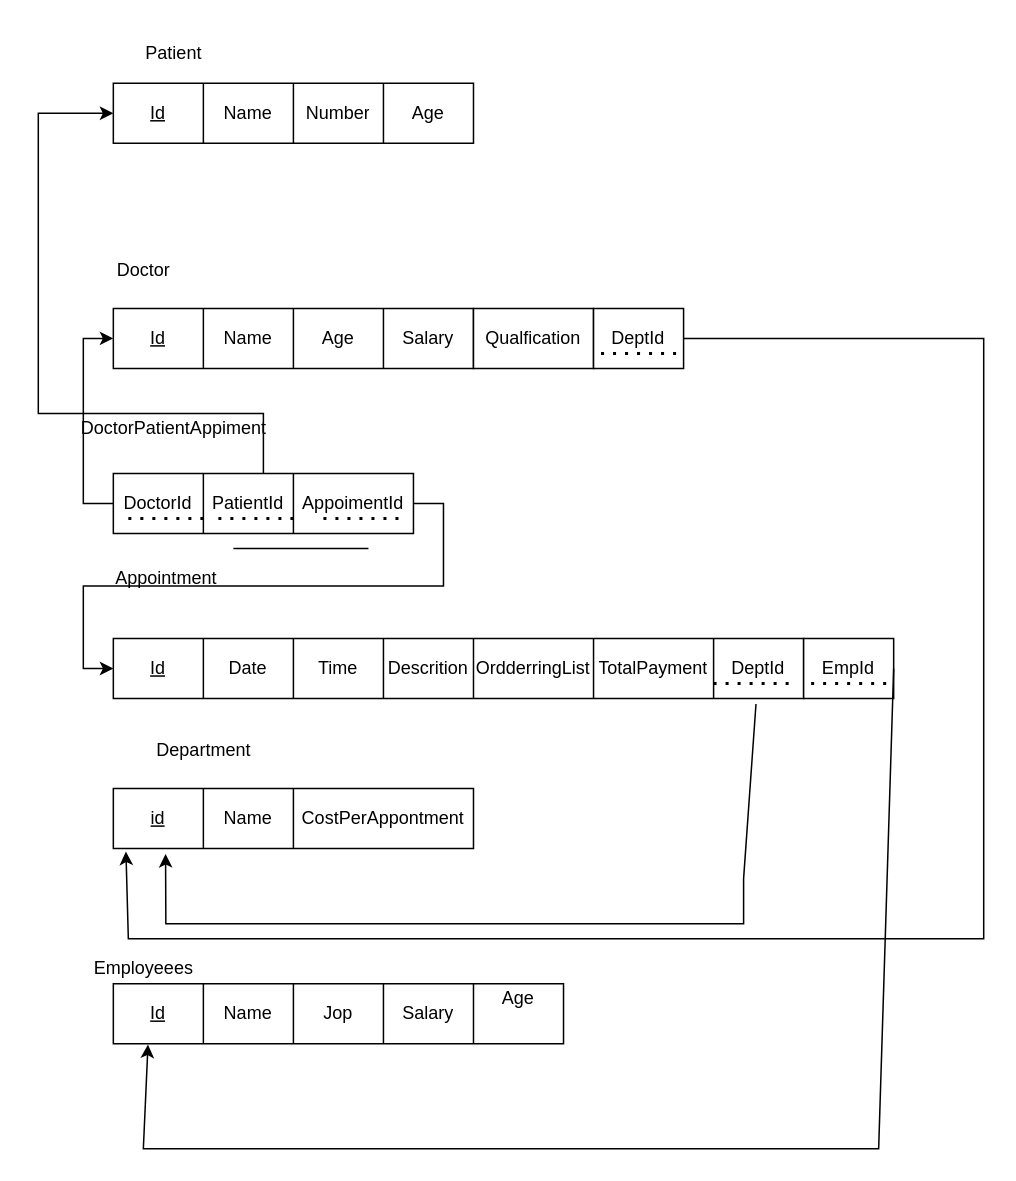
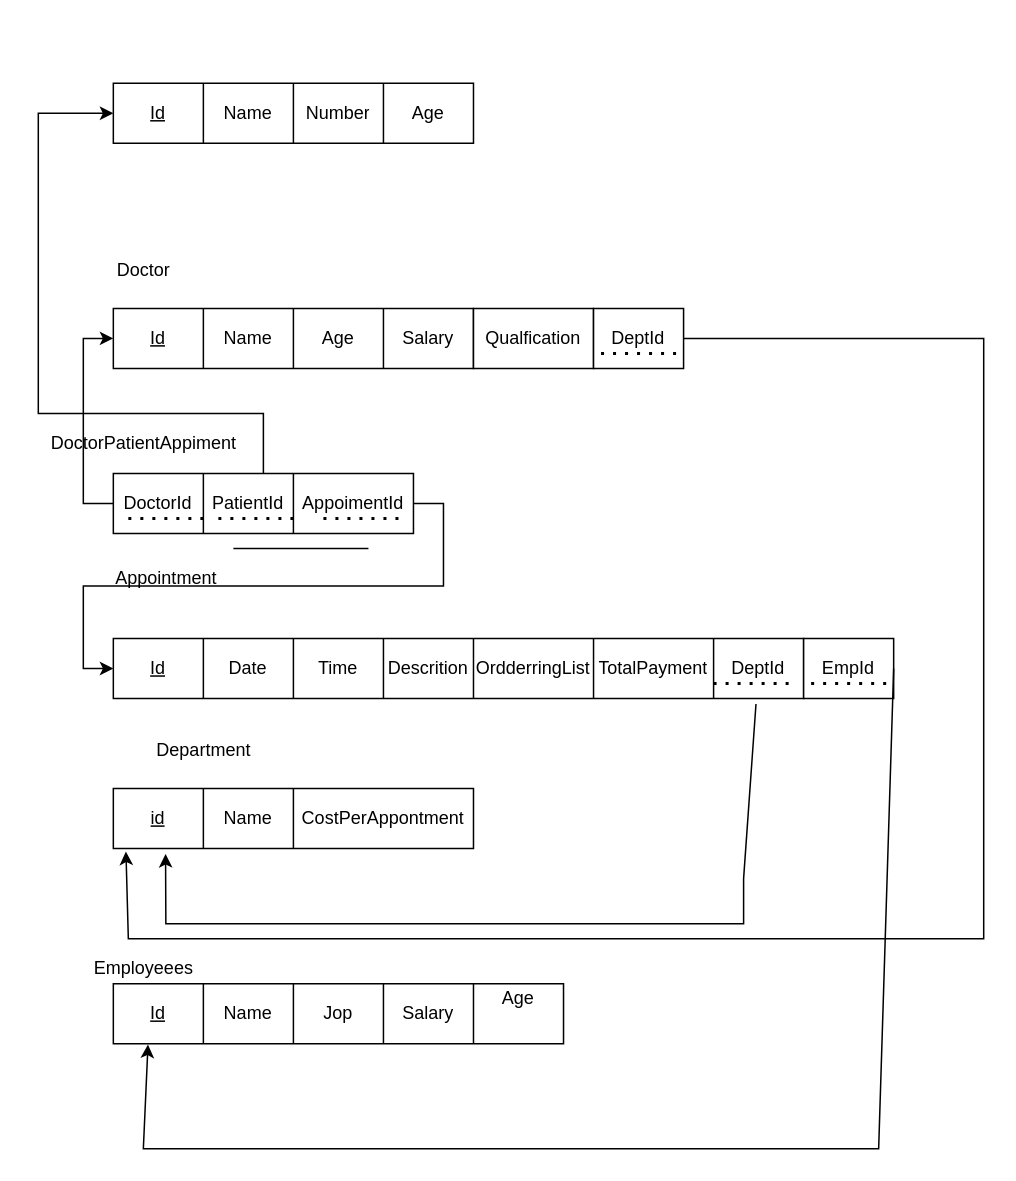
node "Patient": removed
node "DoctorPatientAppiment": moved (173, 428) -> (143, 443)
